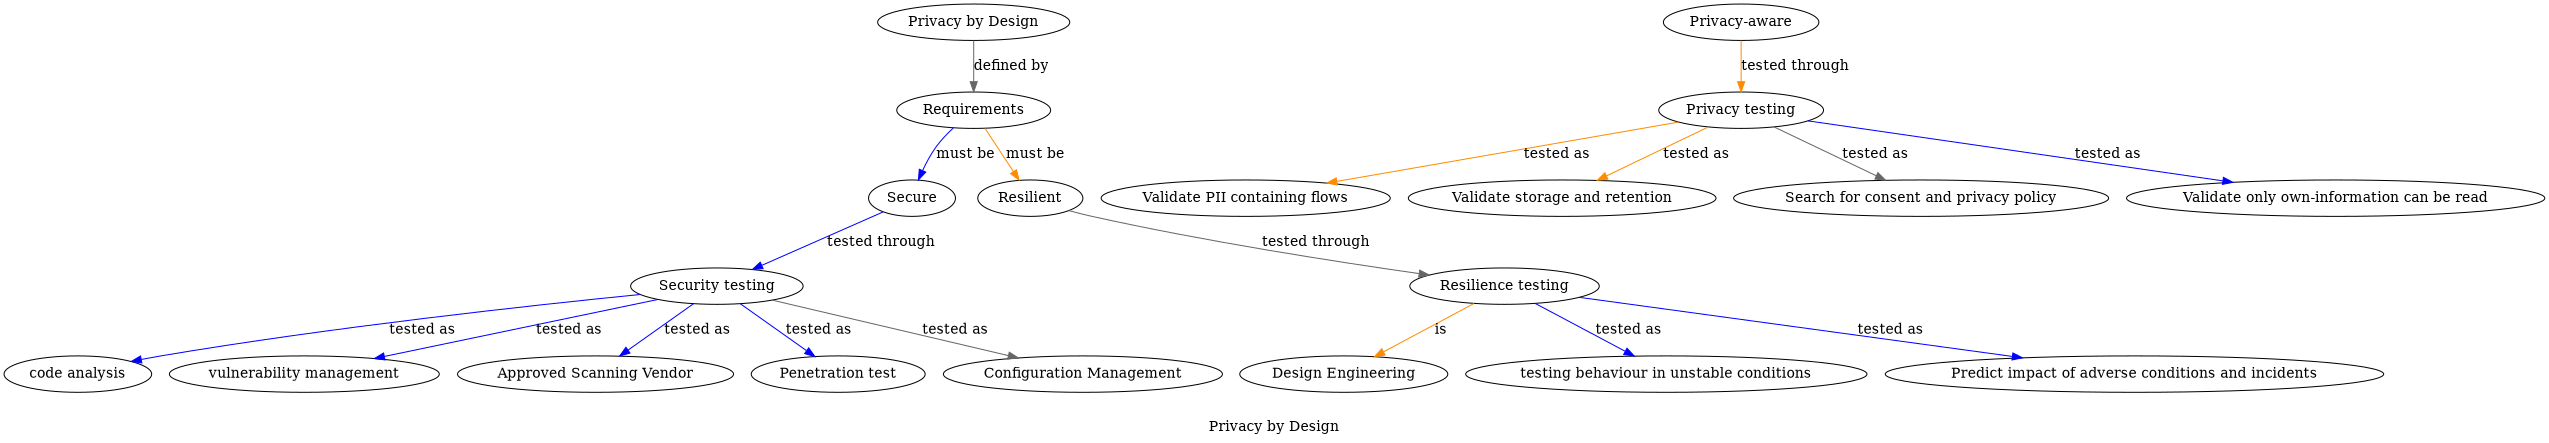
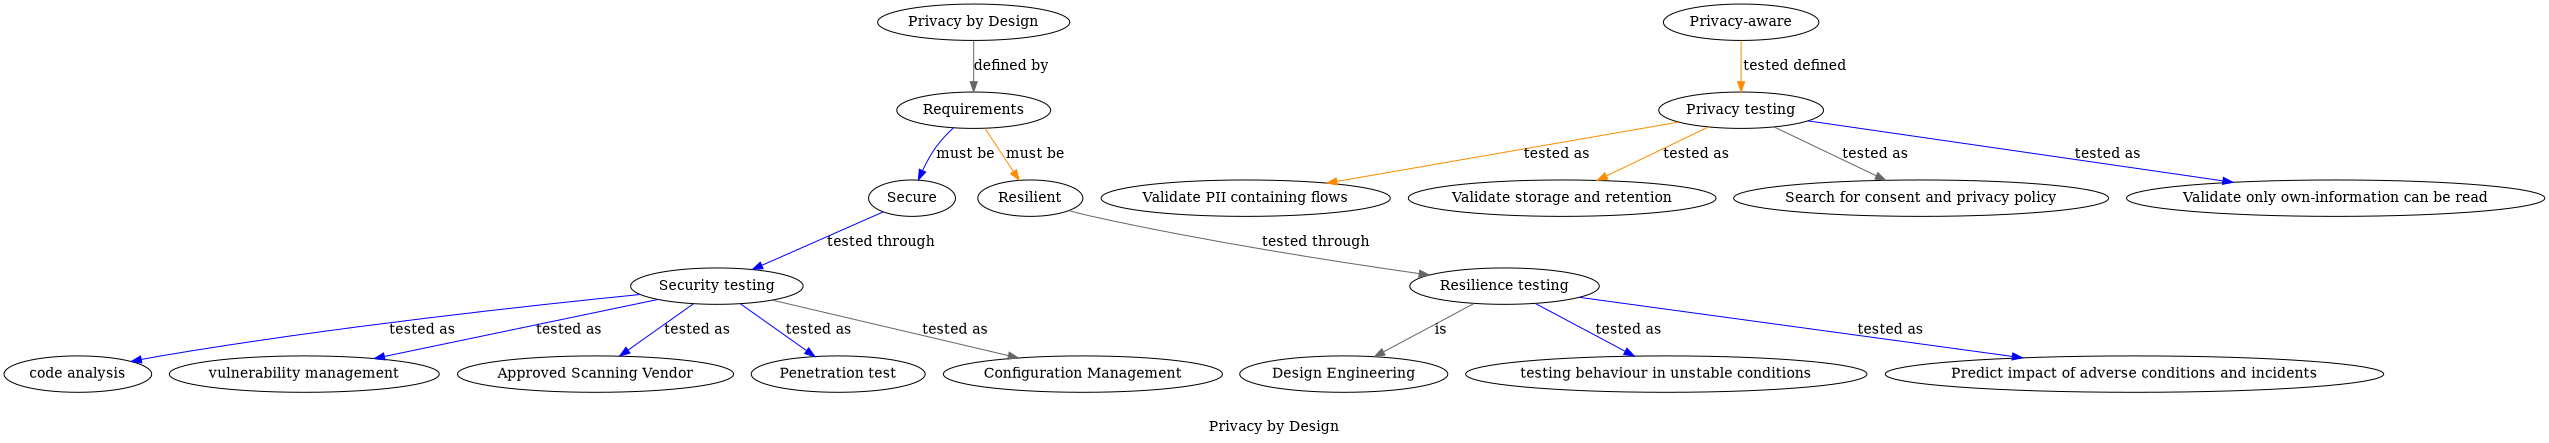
edge "Privacy-aware" -> "Privacy testing": label "tested through" -> "tested defined"
edge "Resilience testing" -> "Design Engineering": color darkorange -> gray40
